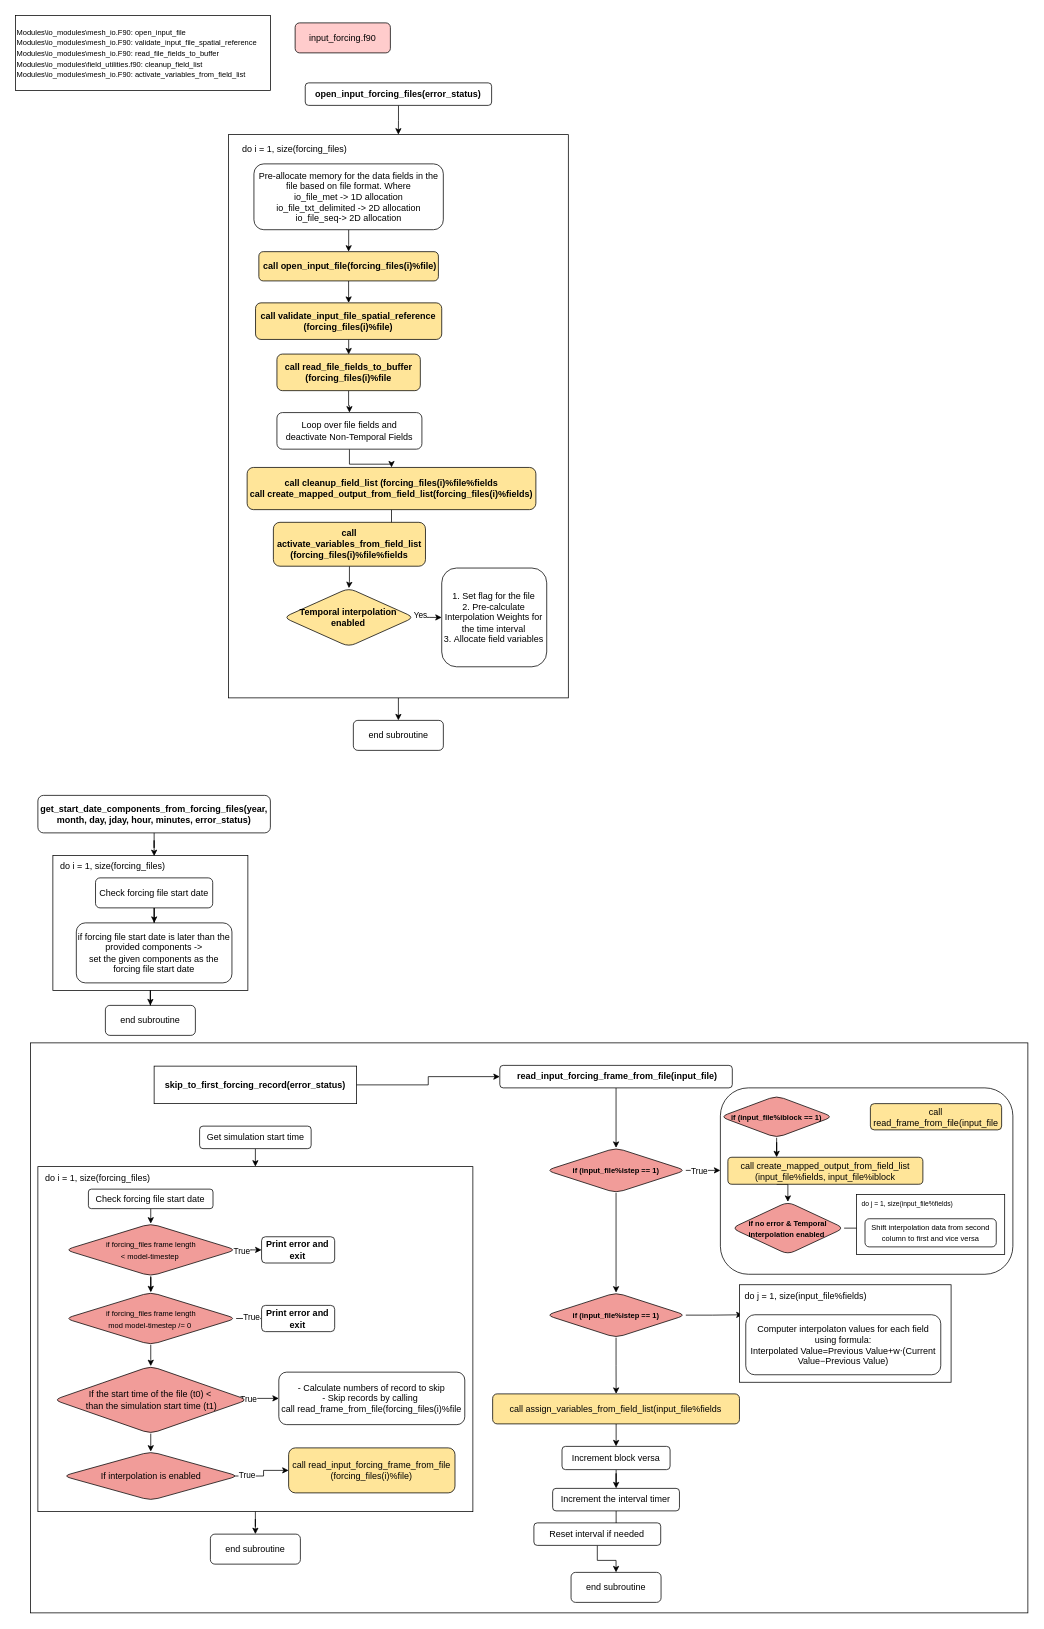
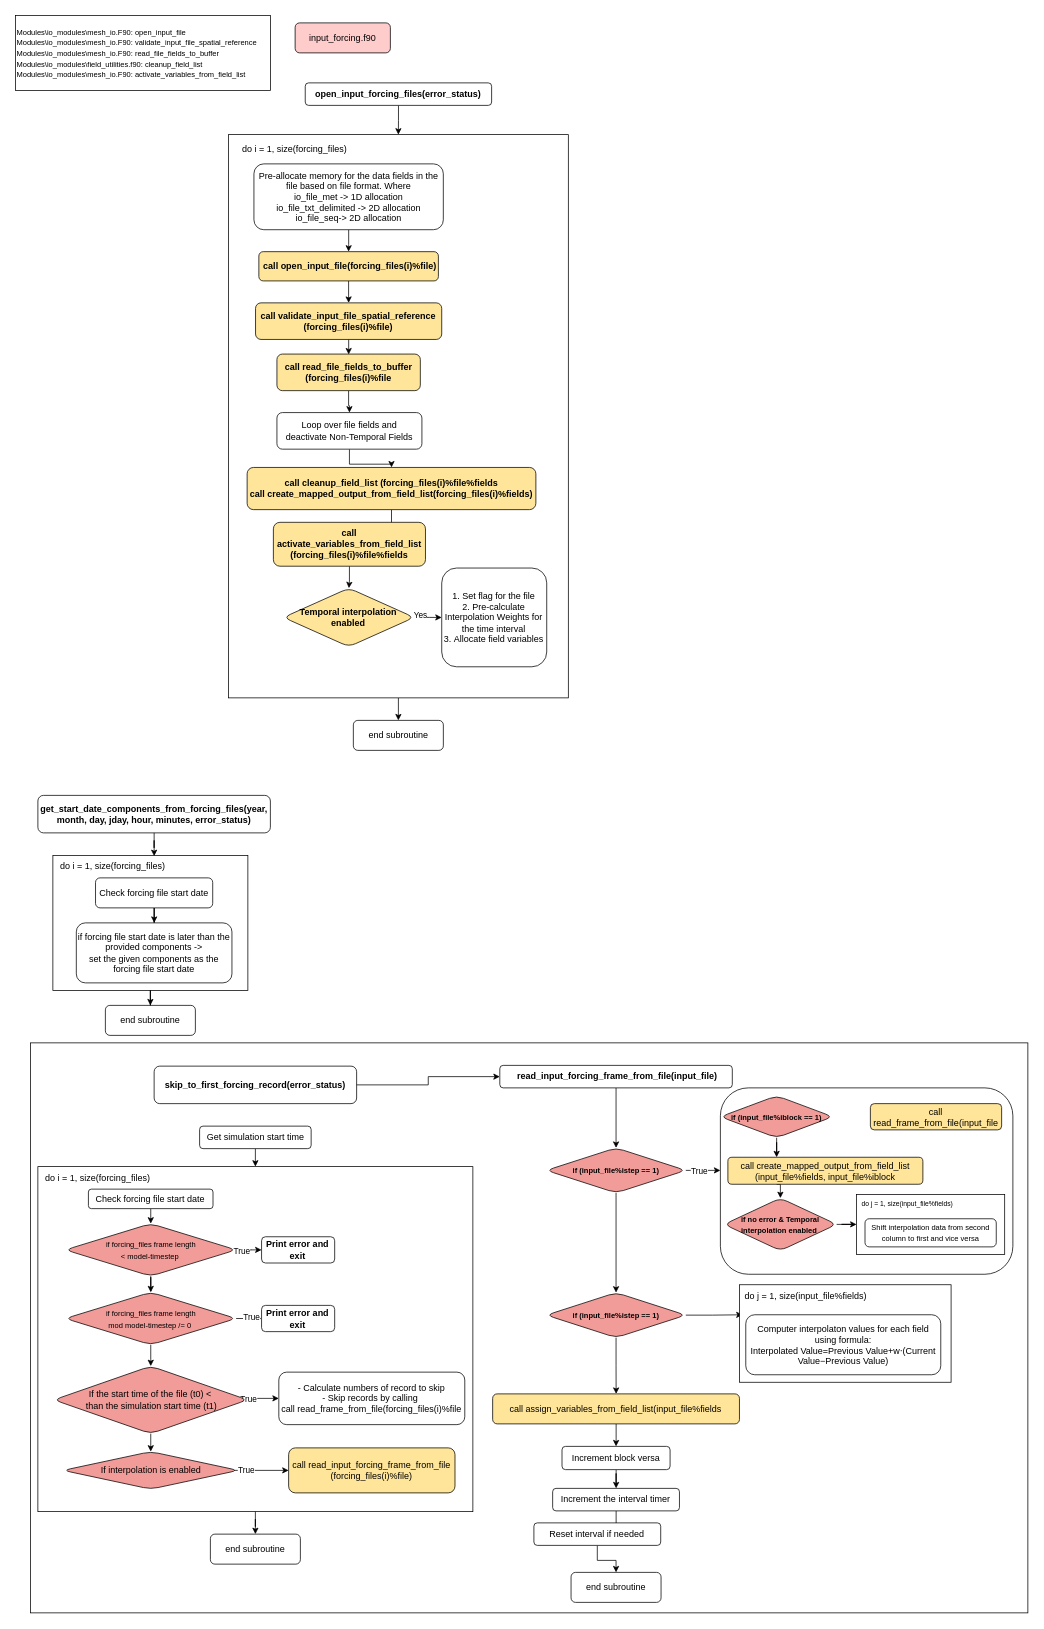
node "skip_to_first_forcing_record(error_status)": shape rectangle -> rounded rectangle
node "if no error & Temporal interpolation enabled": moved (788, 1228) -> (780, 1224)
node "If interpolation is enabled": size 175x49 -> 175x38
